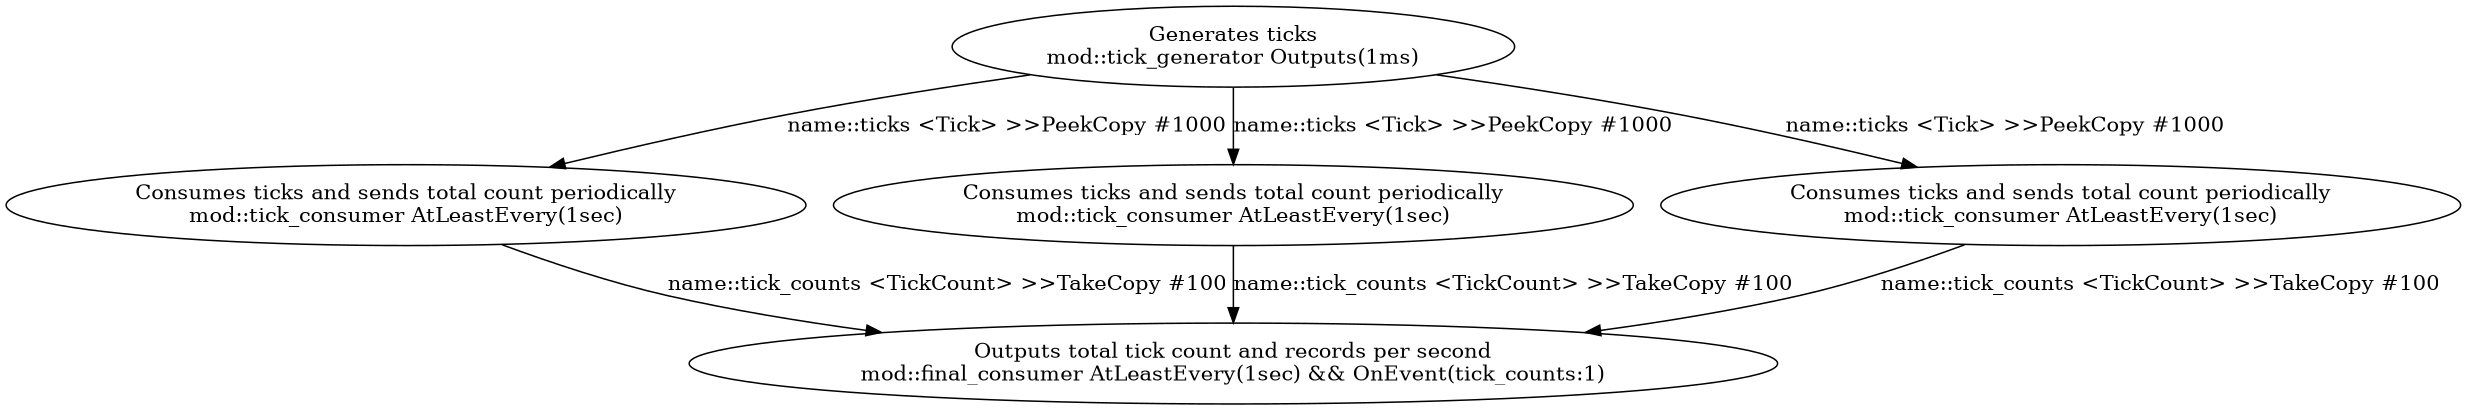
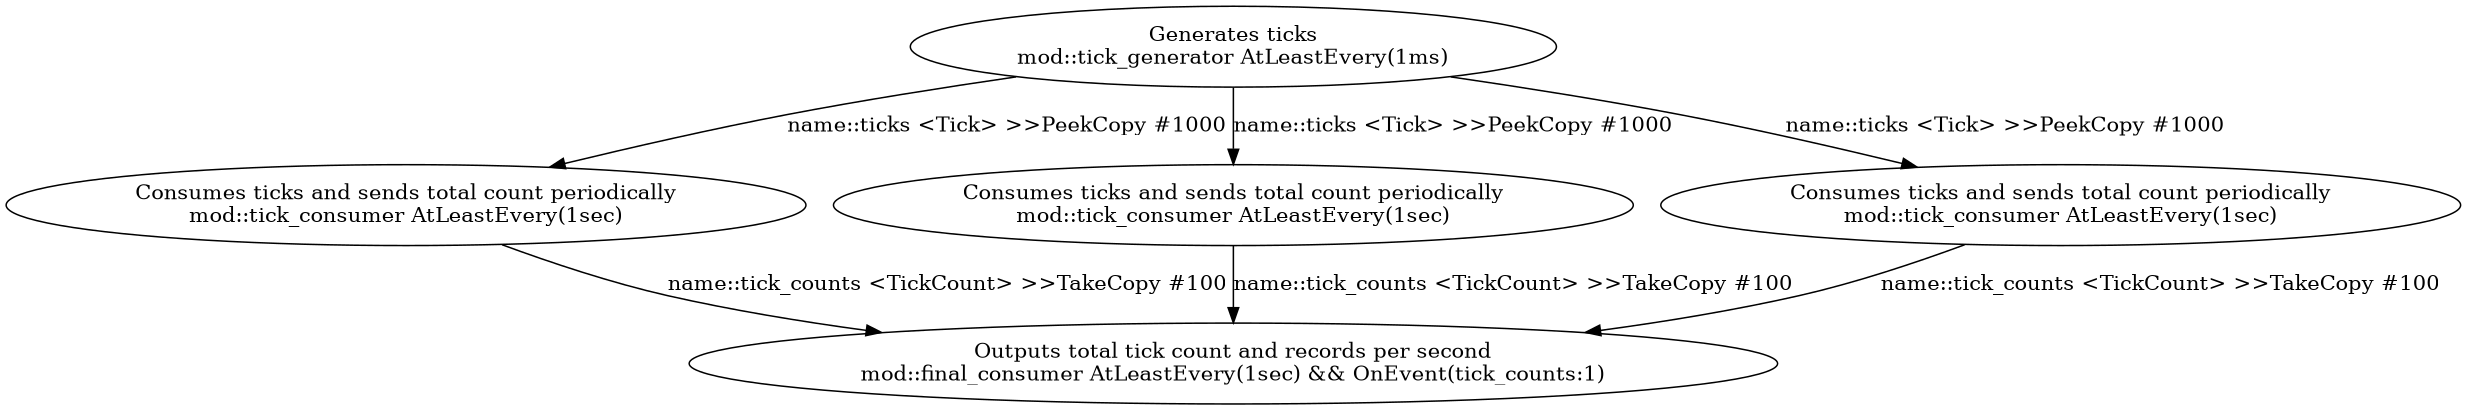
node "Generates ticks mod::tick_generator Outputs(1ms)": label "Generates ticks mod::tick_generator Outputs(1ms)" -> "Generates ticks mod::tick_generator AtLeastEvery(1ms)"
